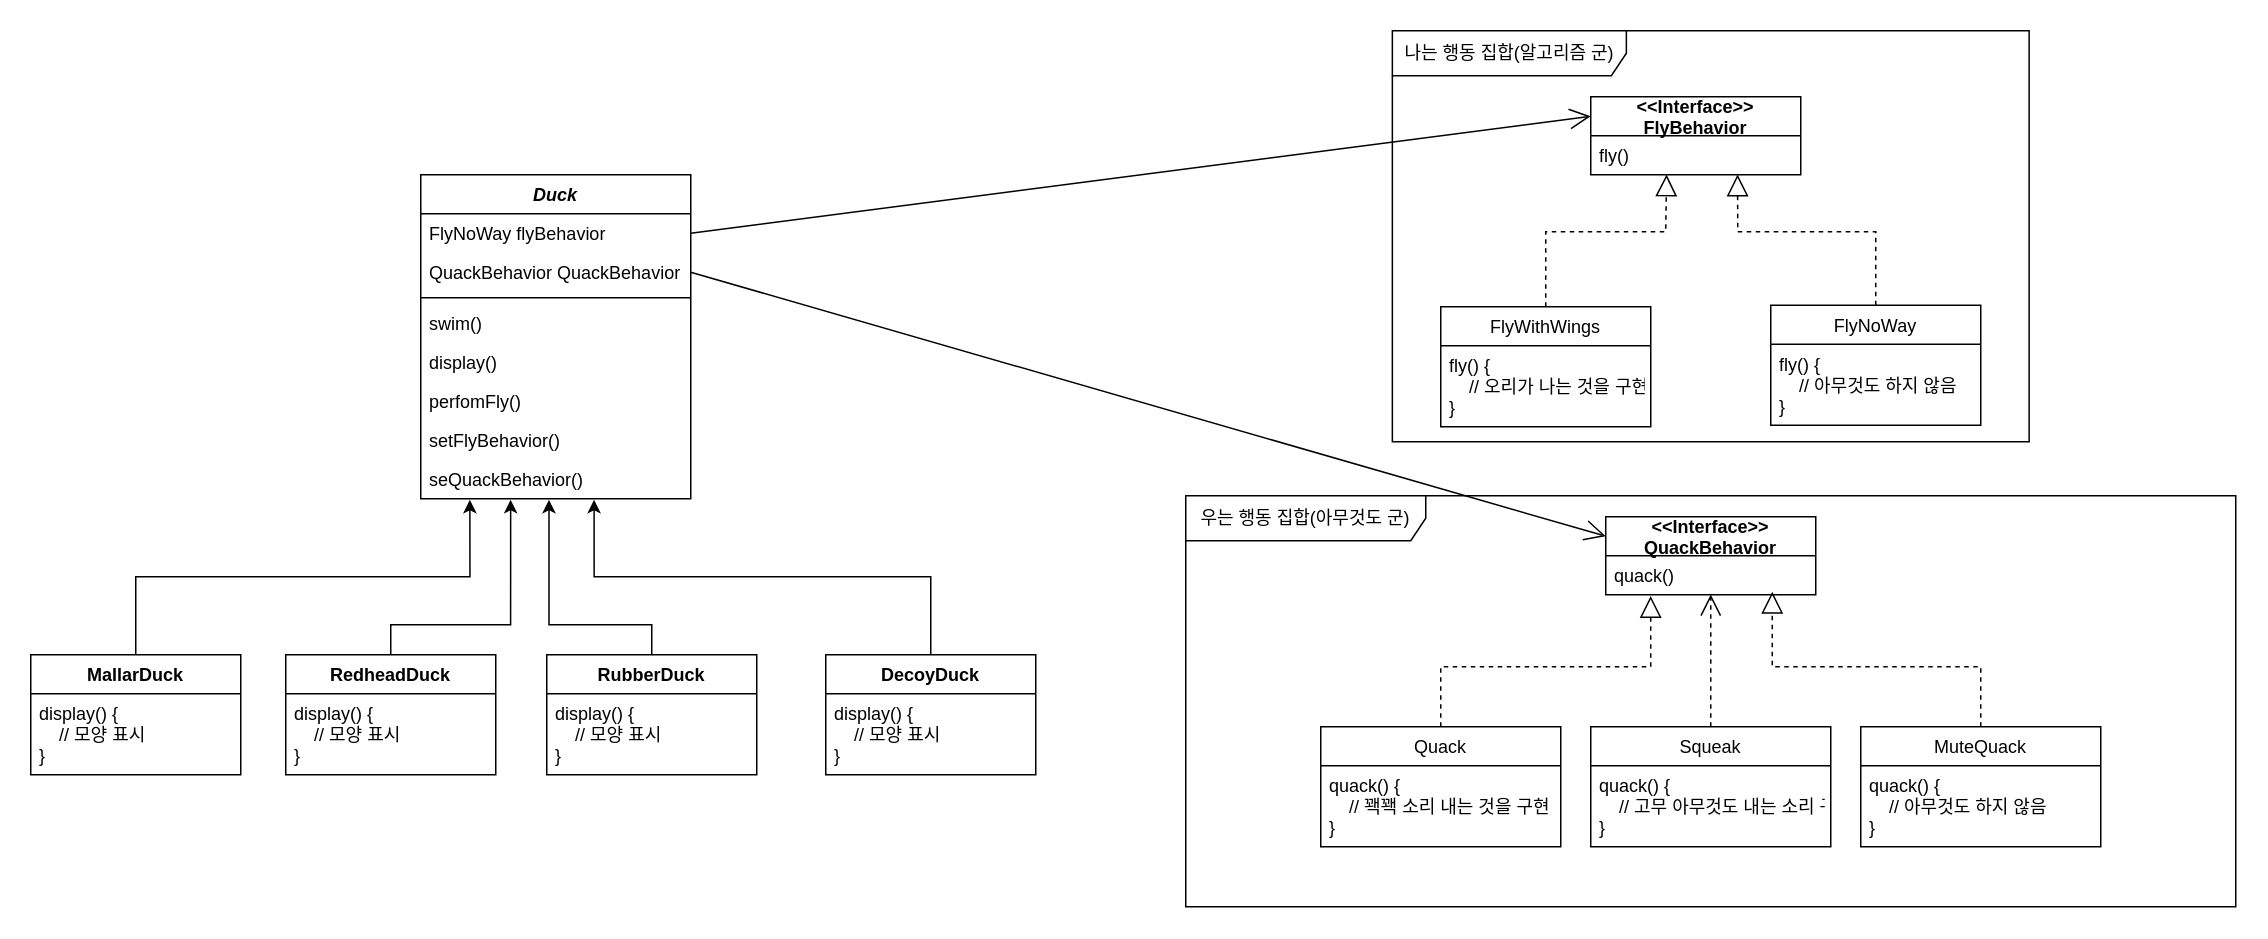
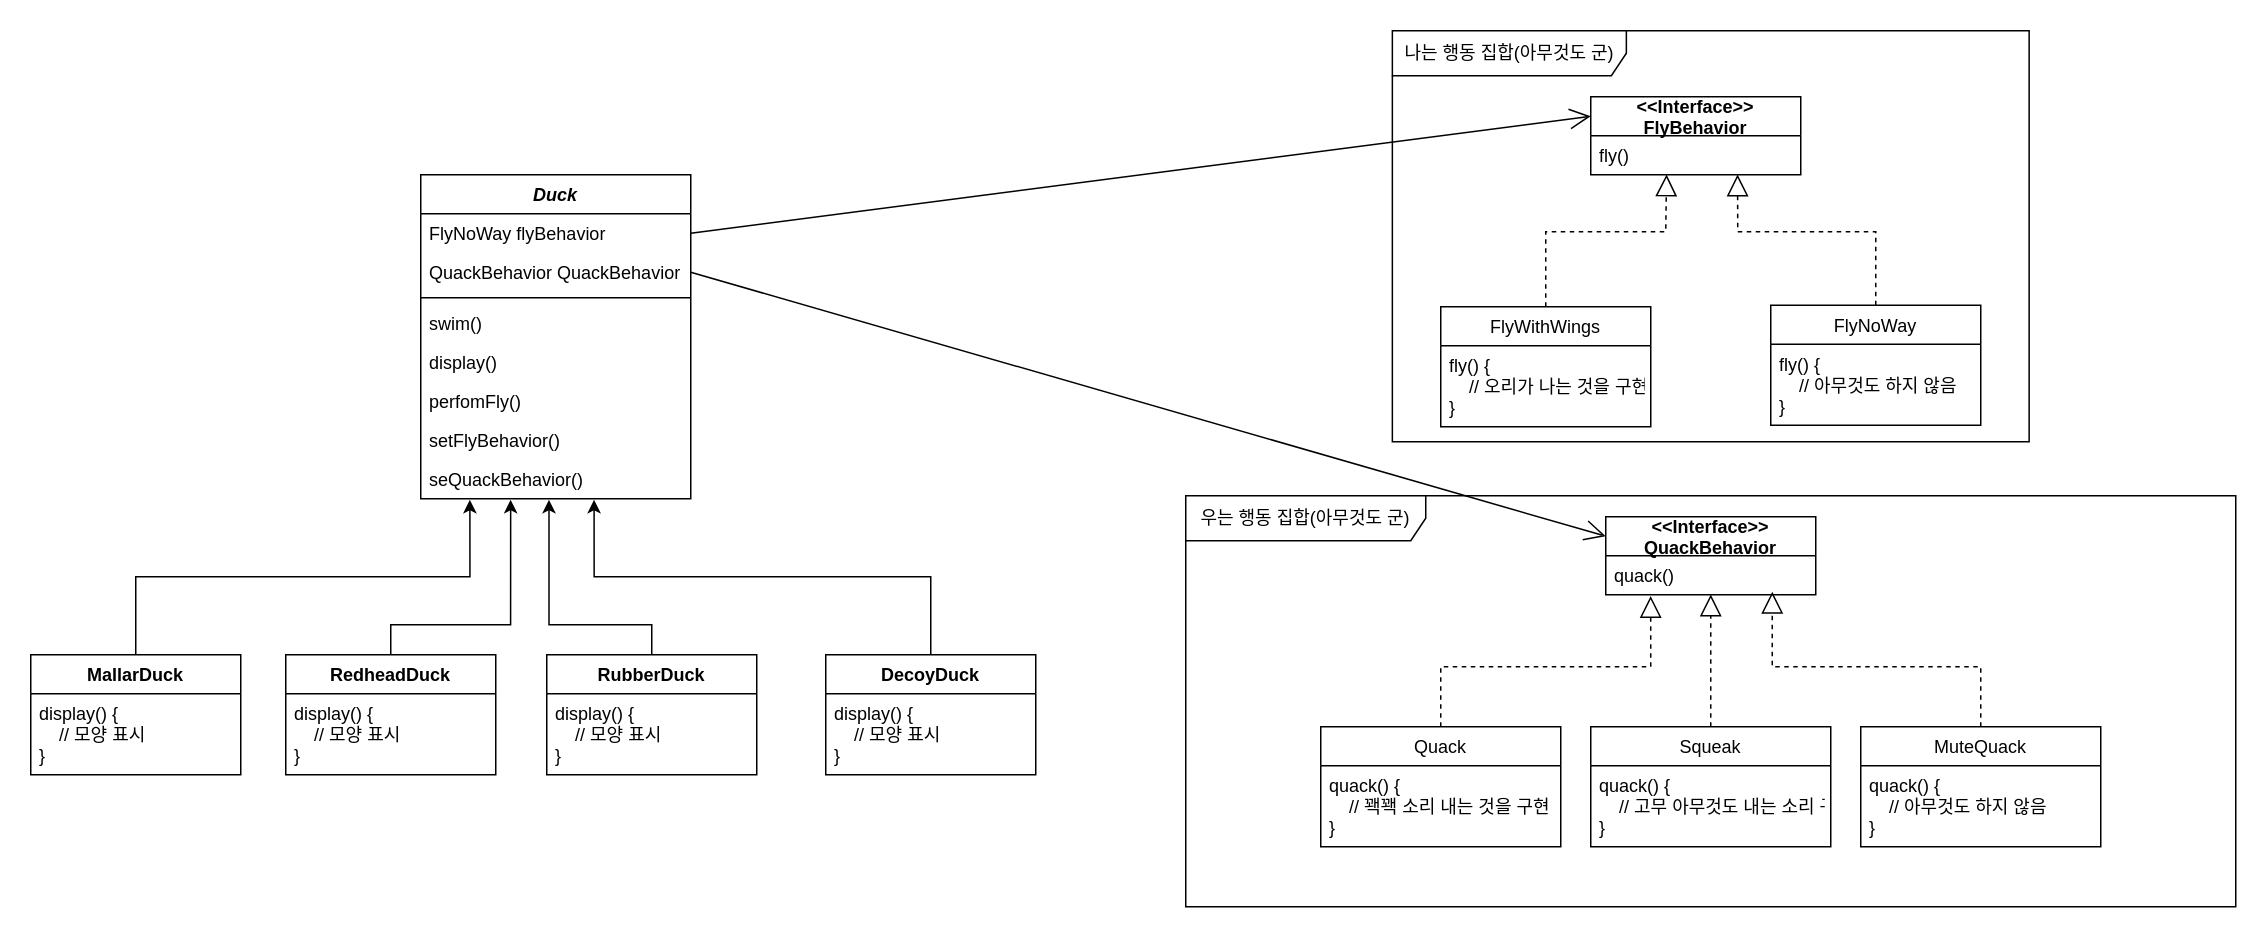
node "나는 행동 집합(알고리즘 군)": label "나는 행동 집합(알고리즘 군)" -> "나는 행동 집합(아무것도 군)"
edge "Squeak" -> "quack()": arrowhead open -> block
